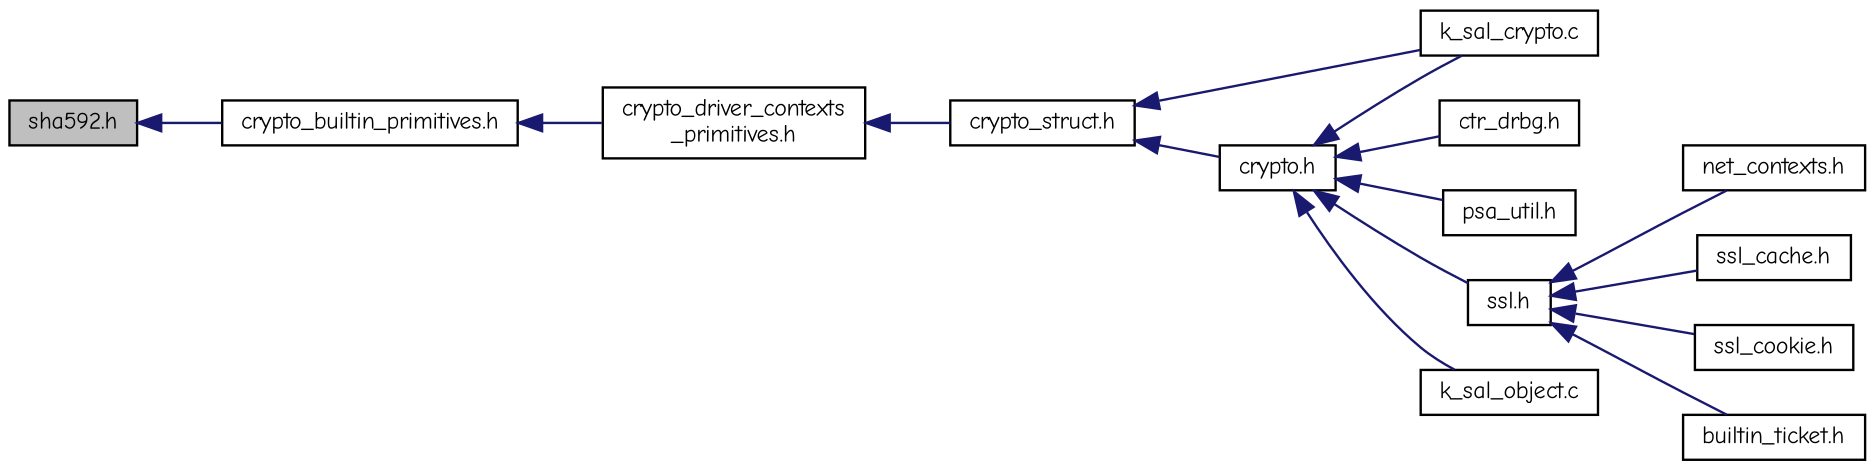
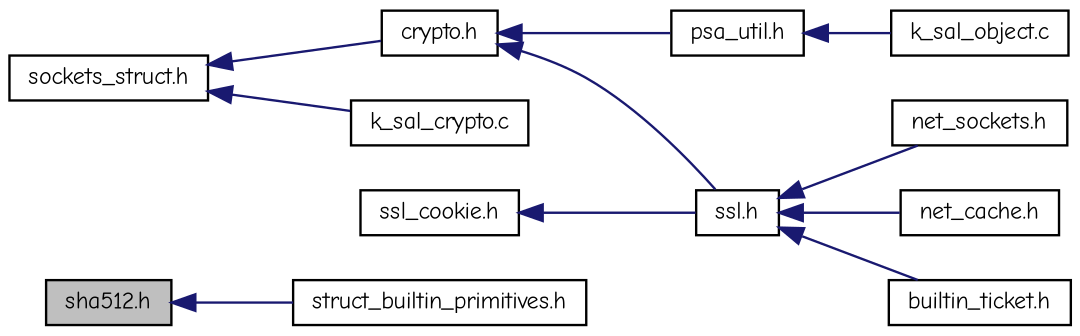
edge "k_sal_crypto.c" -> "crypto.h": removed
node "sha592.h": label "sha592.h" -> "sha512.h"
node "crypto_builtin_primitives.h": label "crypto_builtin_primitives.h" -> "struct_builtin_primitives.h"
node "crypto_driver_contexts _primitives.h": removed
node "crypto_struct.h": label "crypto_struct.h" -> "sockets_struct.h"
node "ctr_drbg.h": removed
node "net_contexts.h": label "net_contexts.h" -> "net_sockets.h"
node "ssl_cache.h": label "ssl_cache.h" -> "net_cache.h"
edge "k_sal_object.c" -> "crypto.h": now "k_sal_object.c" -> "psa_util.h"
edge "ssl_cookie.h" -> "ssl.h": reversed
